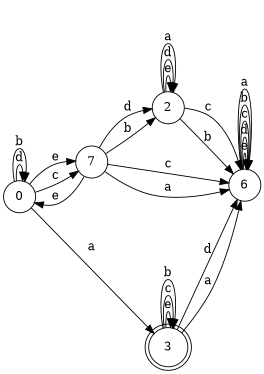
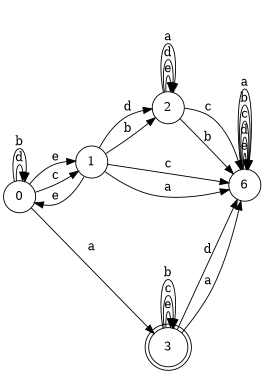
node "7": label "7" -> "1"
